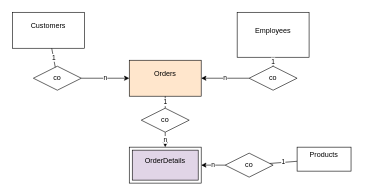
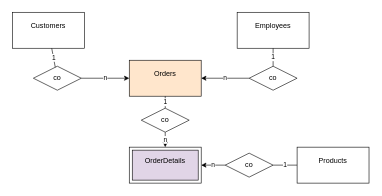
node "Employees": size 72x45 -> 72x36
node "Products": size 54x24 -> 72x36
